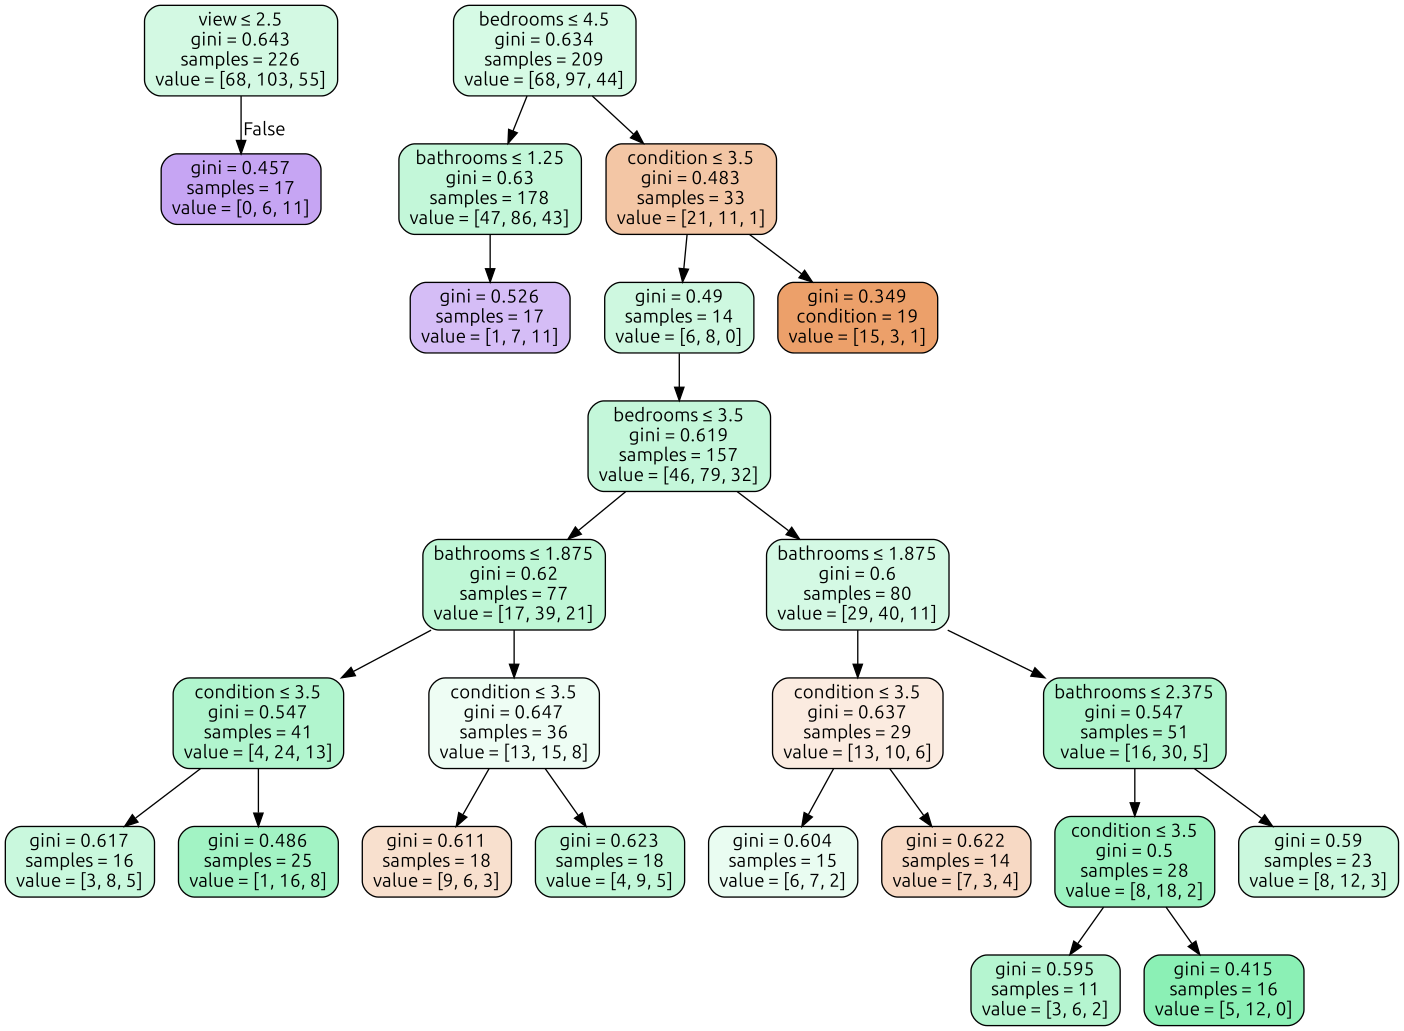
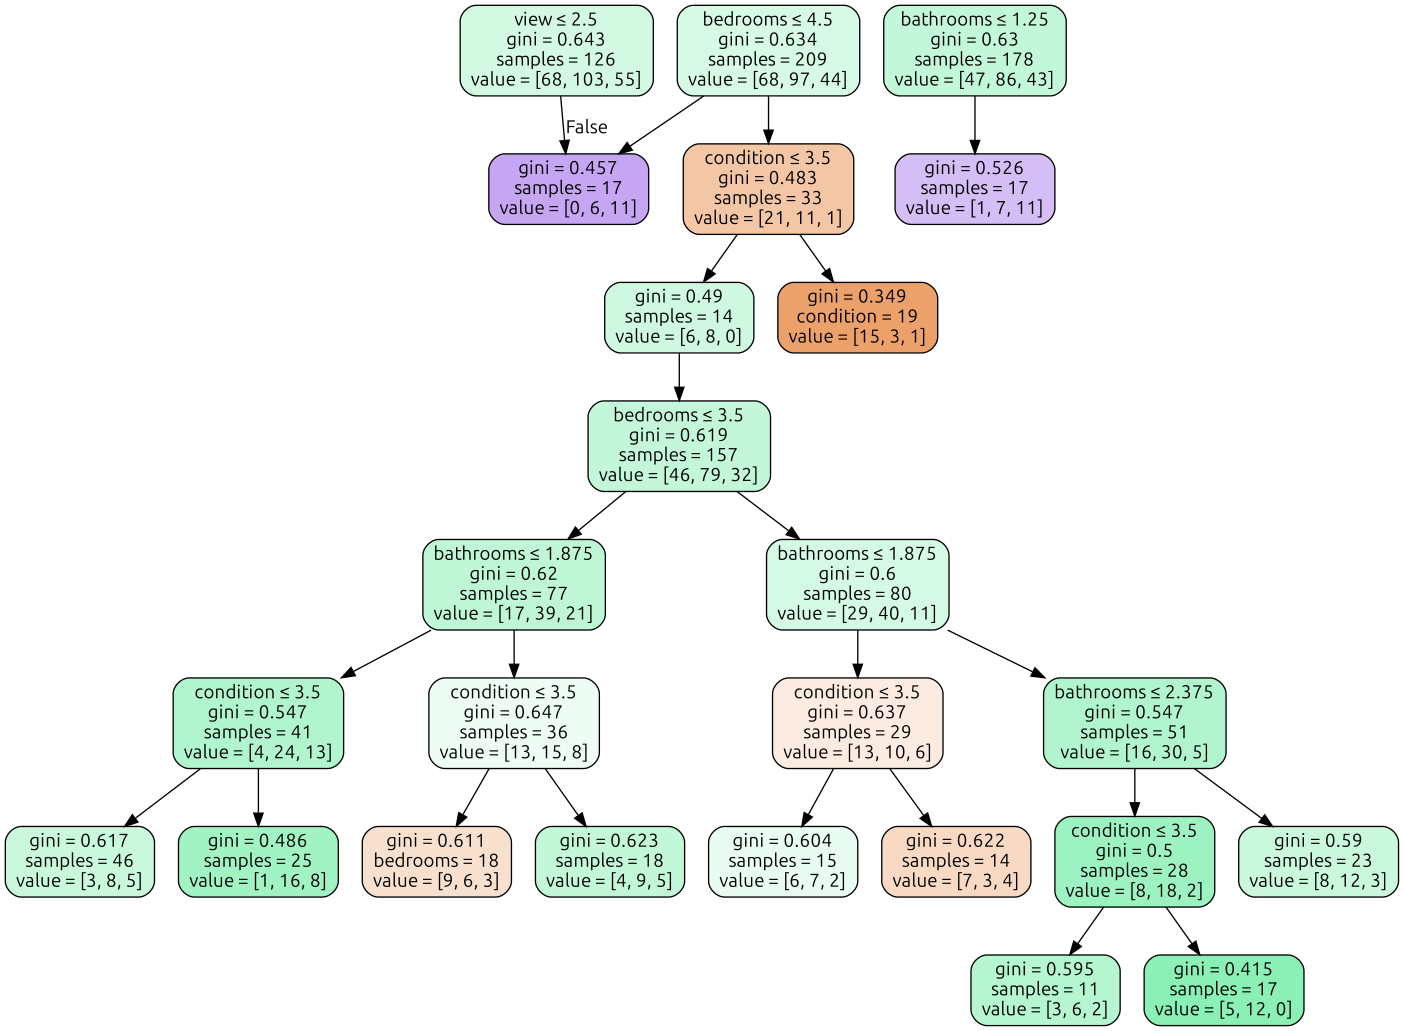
node "view ≤ 2.5": text "samples = 226" -> "samples = 126"
edge "bedrooms ≤ 4.5" -> "bathrooms ≤ 1.25": now "bedrooms ≤ 4.5" -> "gini = 0.457"
node "gini = 0.617": text "samples = 16" -> "samples = 46"
node "gini = 0.611": text "samples = 18" -> "bedrooms = 18"
node "gini = 0.415": text "samples = 16" -> "samples = 17"
